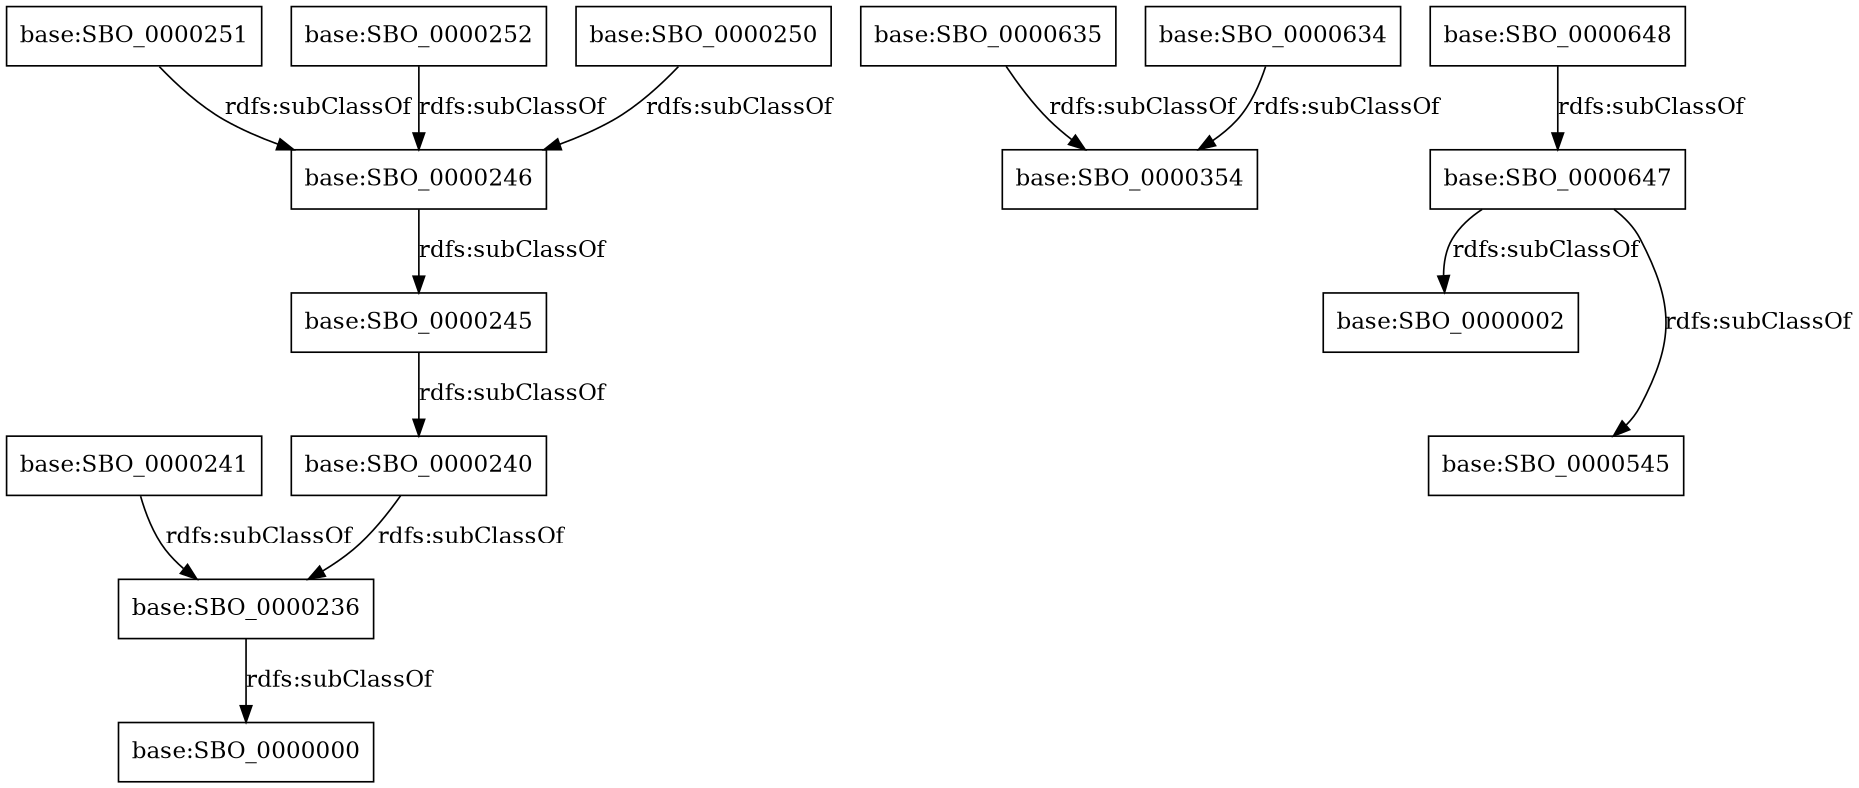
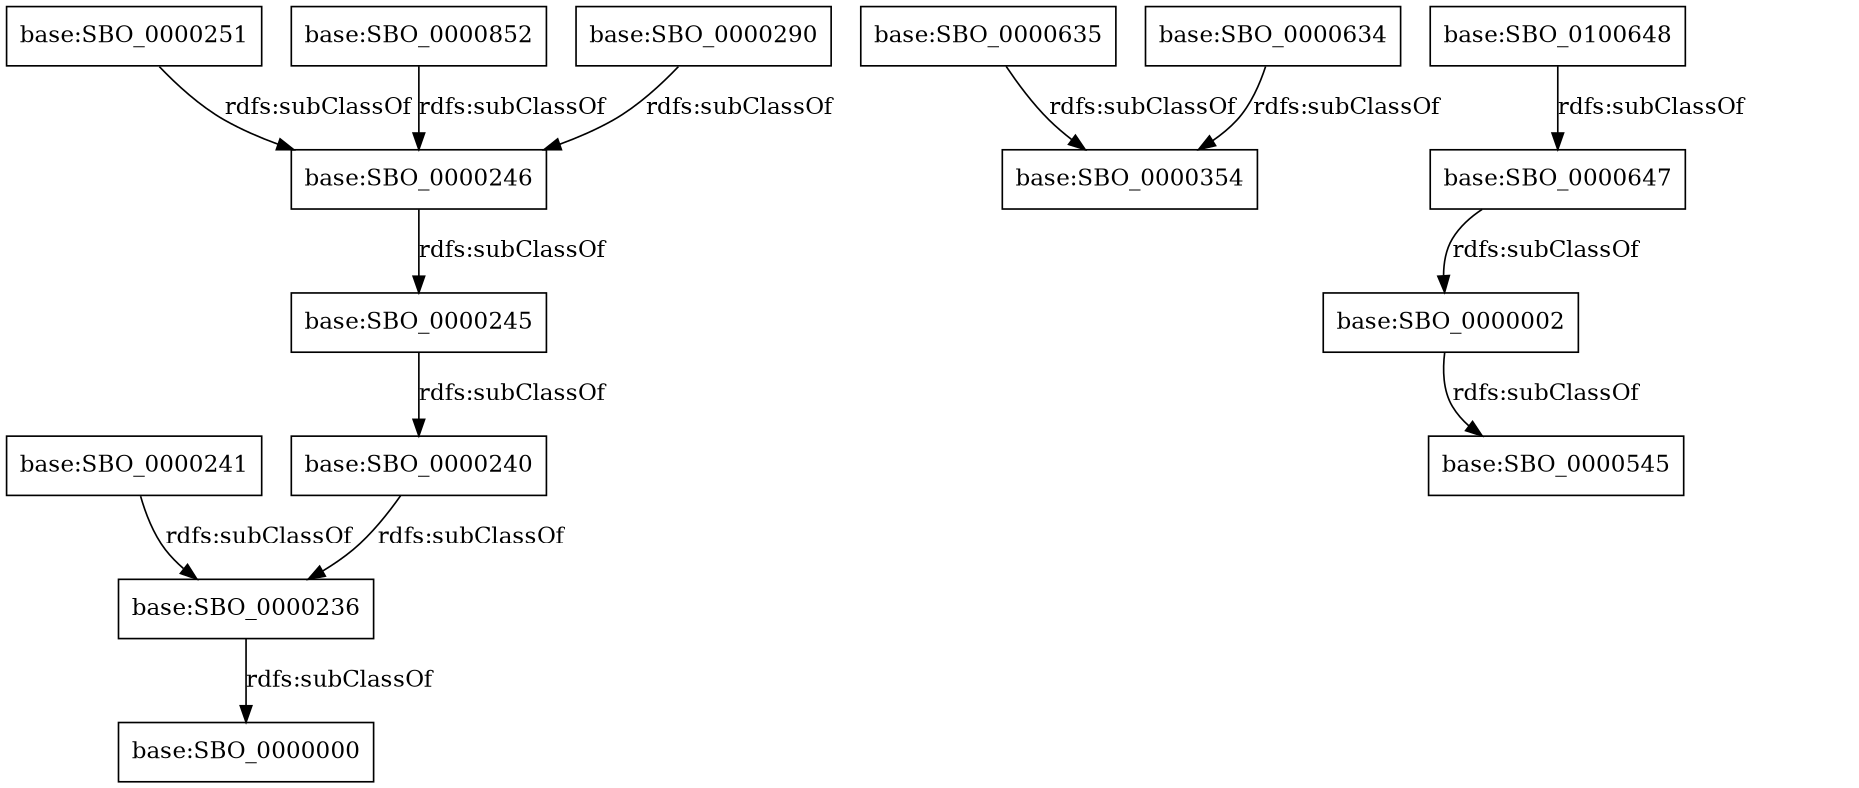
node "base:SBO_0000252": label "base:SBO_0000252" -> "base:SBO_0000852"
node "base:SBO_0000250": label "base:SBO_0000250" -> "base:SBO_0000290"
node "base:SBO_0000648": label "base:SBO_0000648" -> "base:SBO_0100648"
edge "base:SBO_0000647" -> "base:SBO_0000545": now "base:SBO_0000002" -> "base:SBO_0000545"
